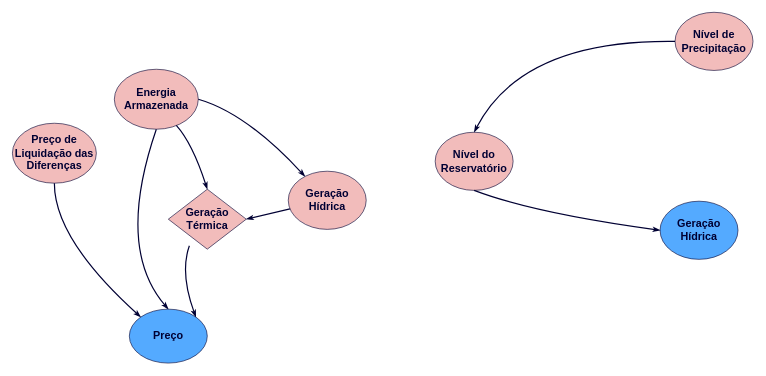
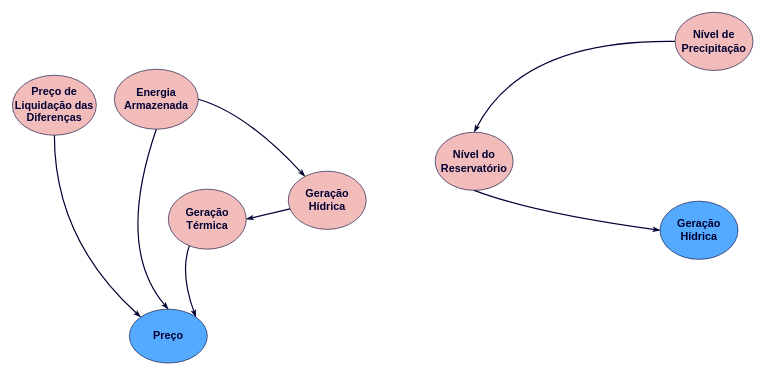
node "Preço de Liquidação das Diferenças": moved (54, 153) -> (54, 105)
edge "Energia Armazenada" -> "Geração Térmica": removed
node "Geração Térmica": shape diamond -> ellipse
